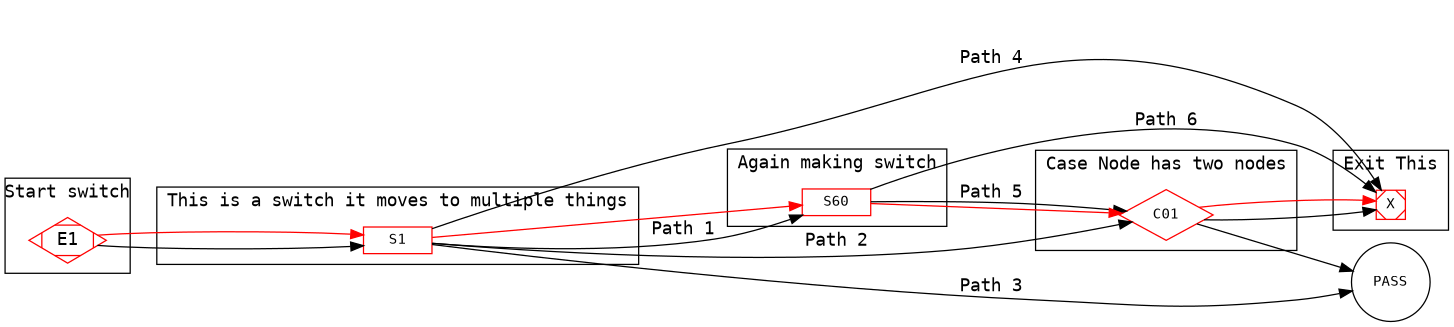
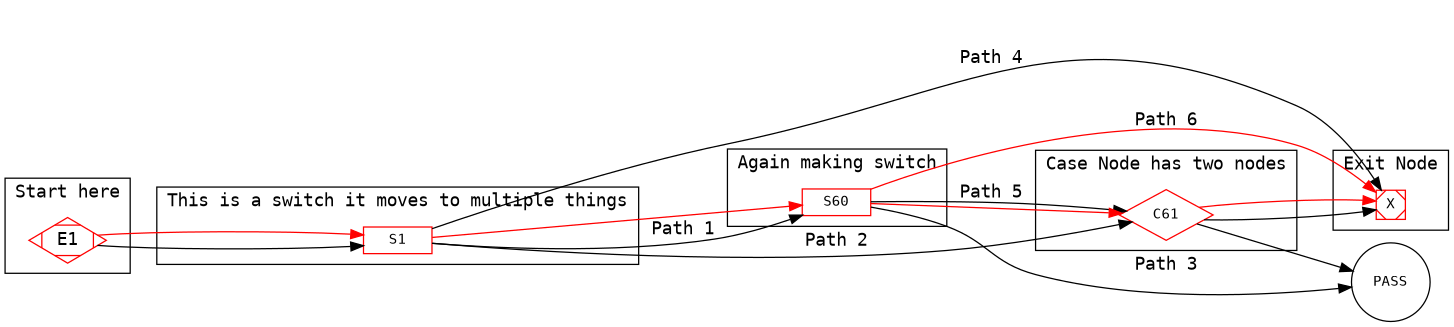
edge "S60" -> "X": color black -> red
cluster "Exit This": label "Exit This" -> "Exit Node"
cluster "Start switch": label "Start switch" -> "Start here"
node "C01": label "C01" -> "C61"
edge "S1" -> "PASS": now "S60" -> "PASS"
